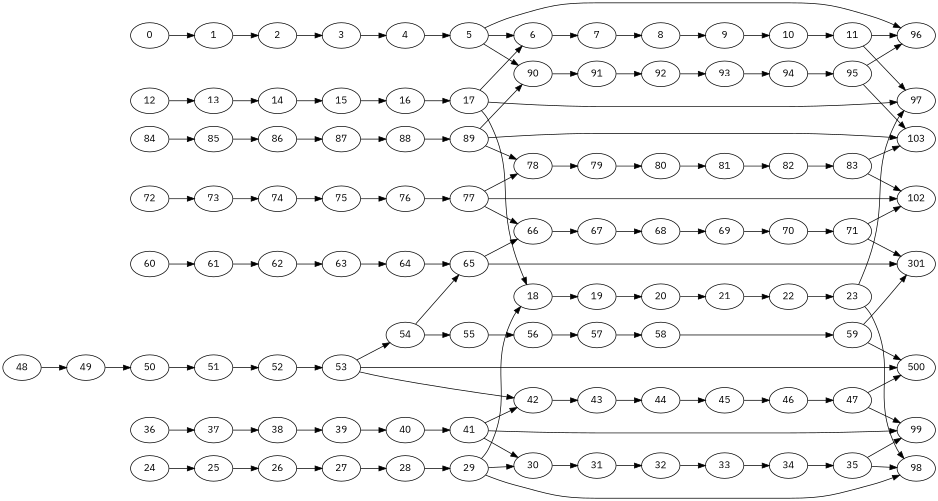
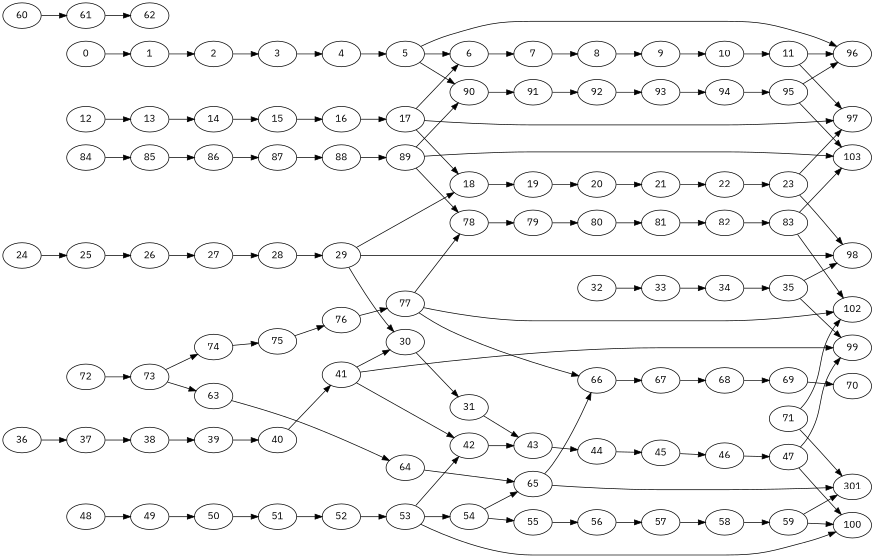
edge "70" -> "71": removed
edge "62" -> "63": now "73" -> "63"
node "500": label "500" -> "100"
edge "31" -> "32": now "31" -> "43"
